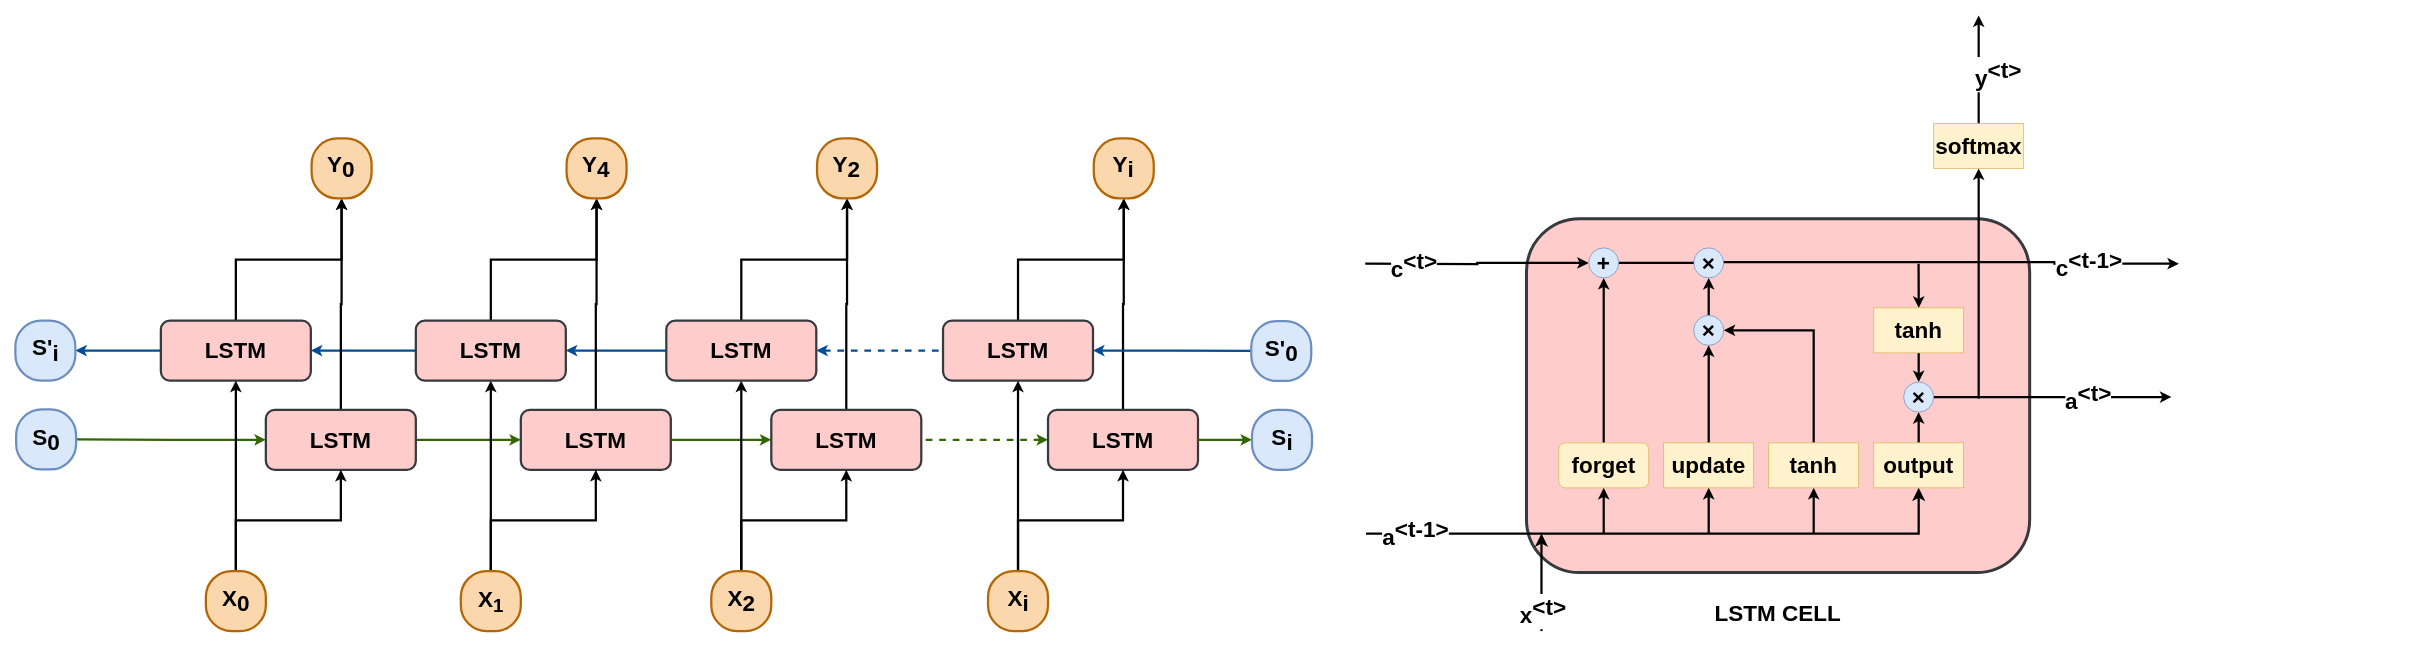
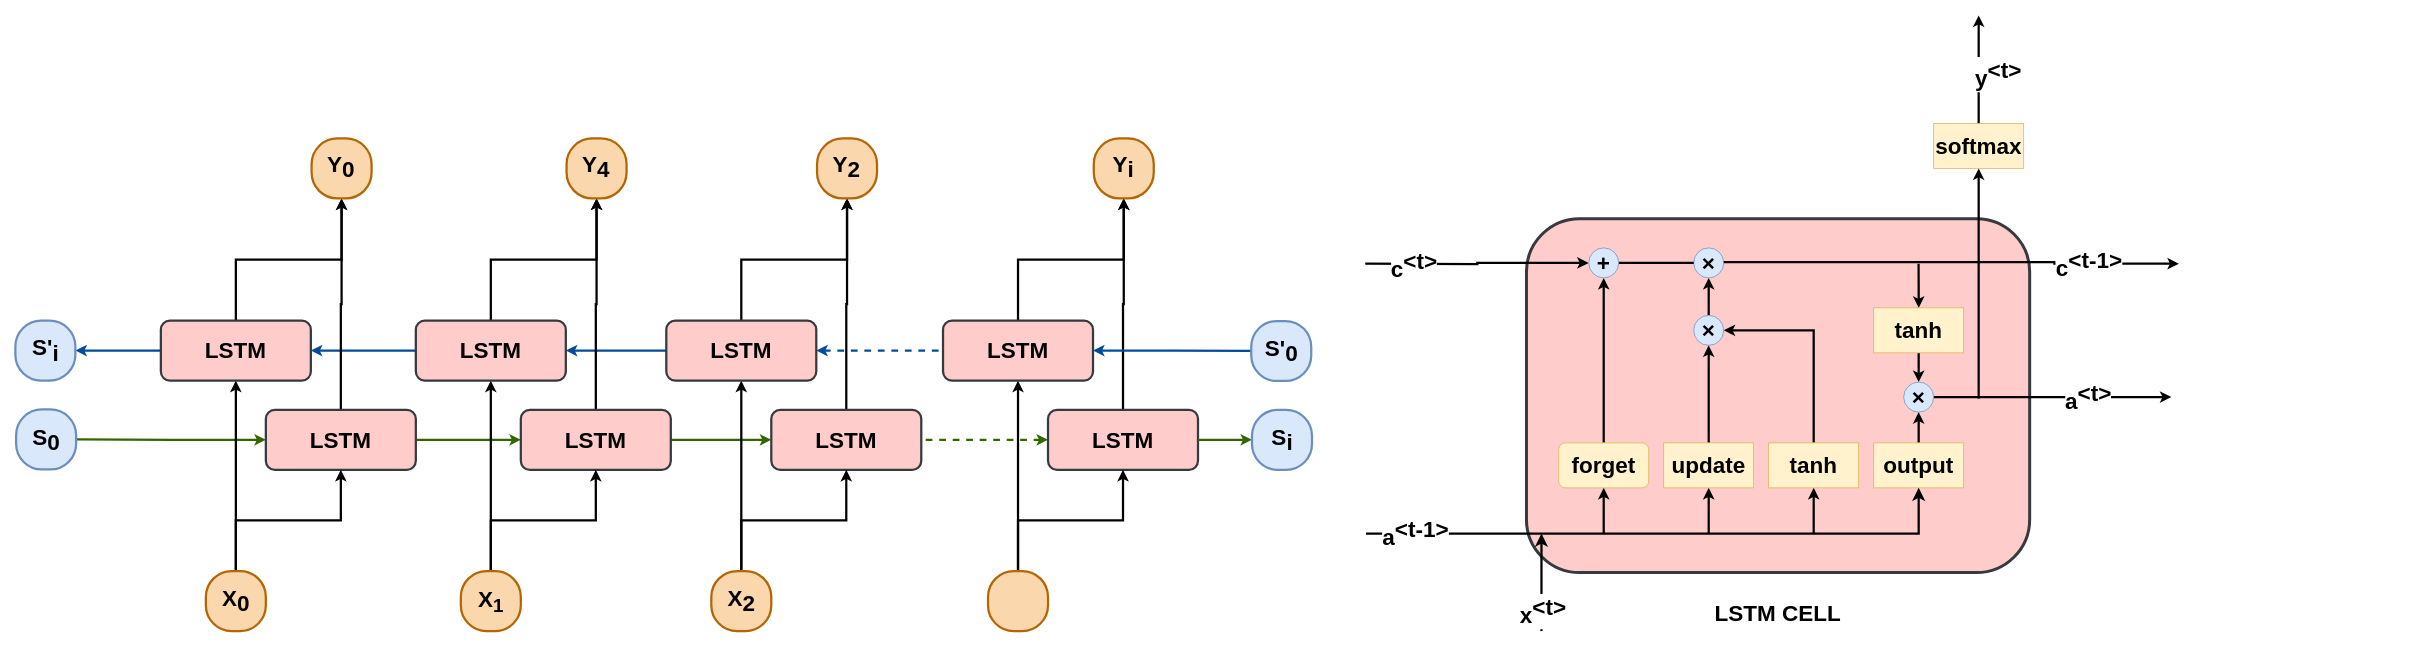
node "Xi": removed
